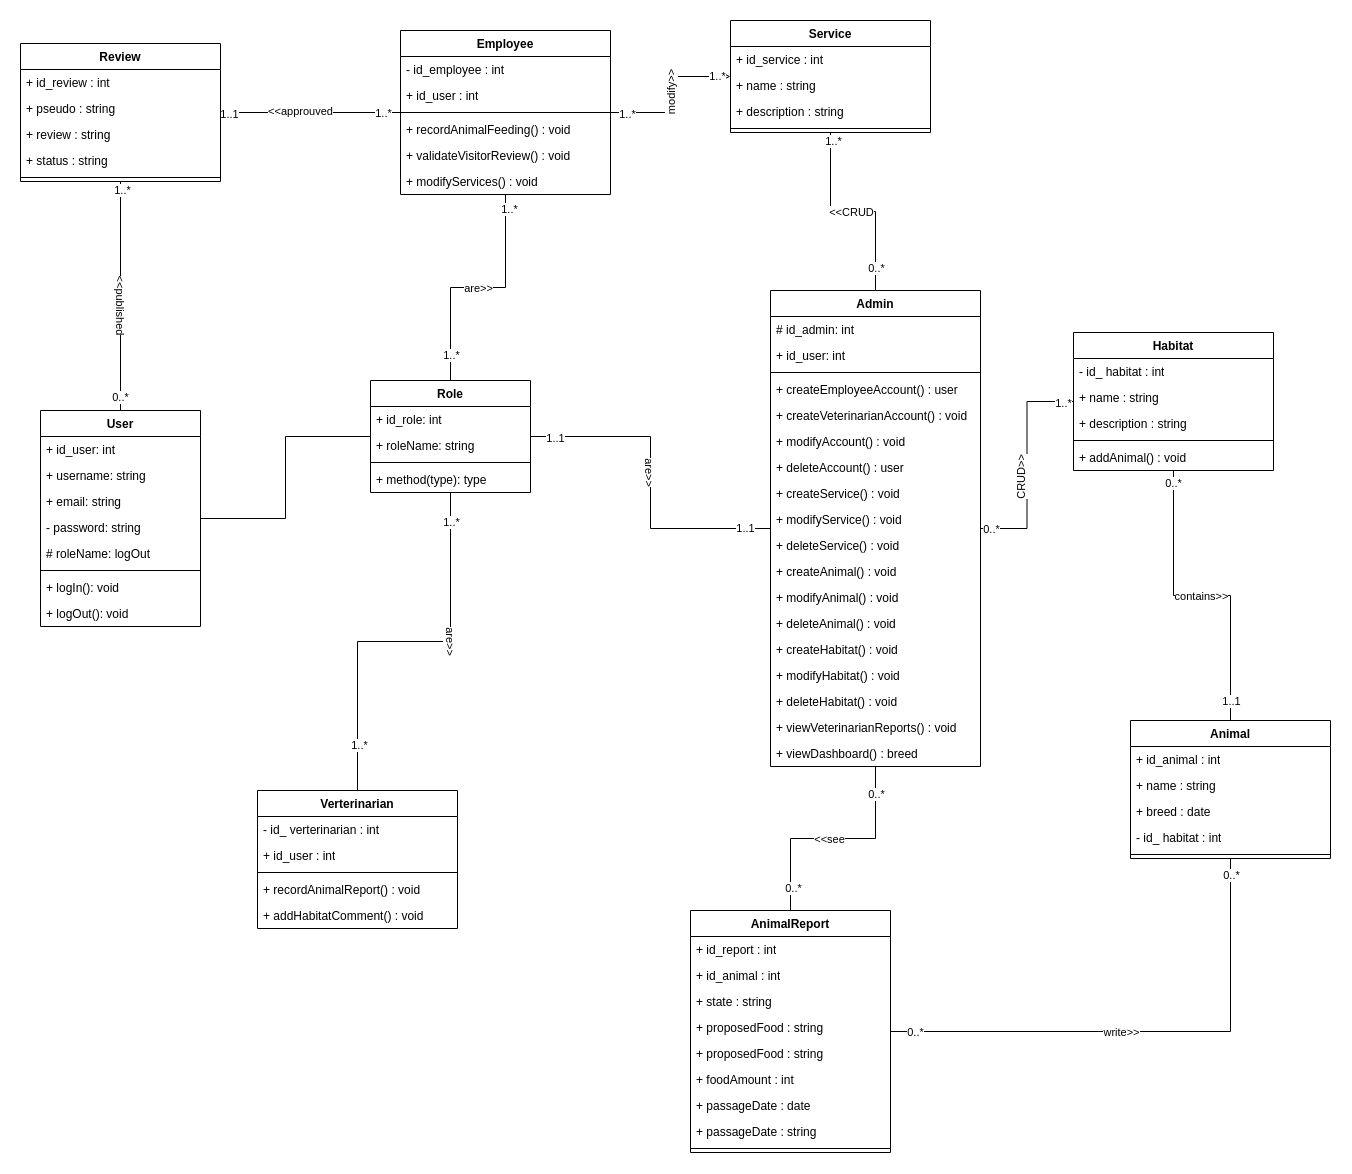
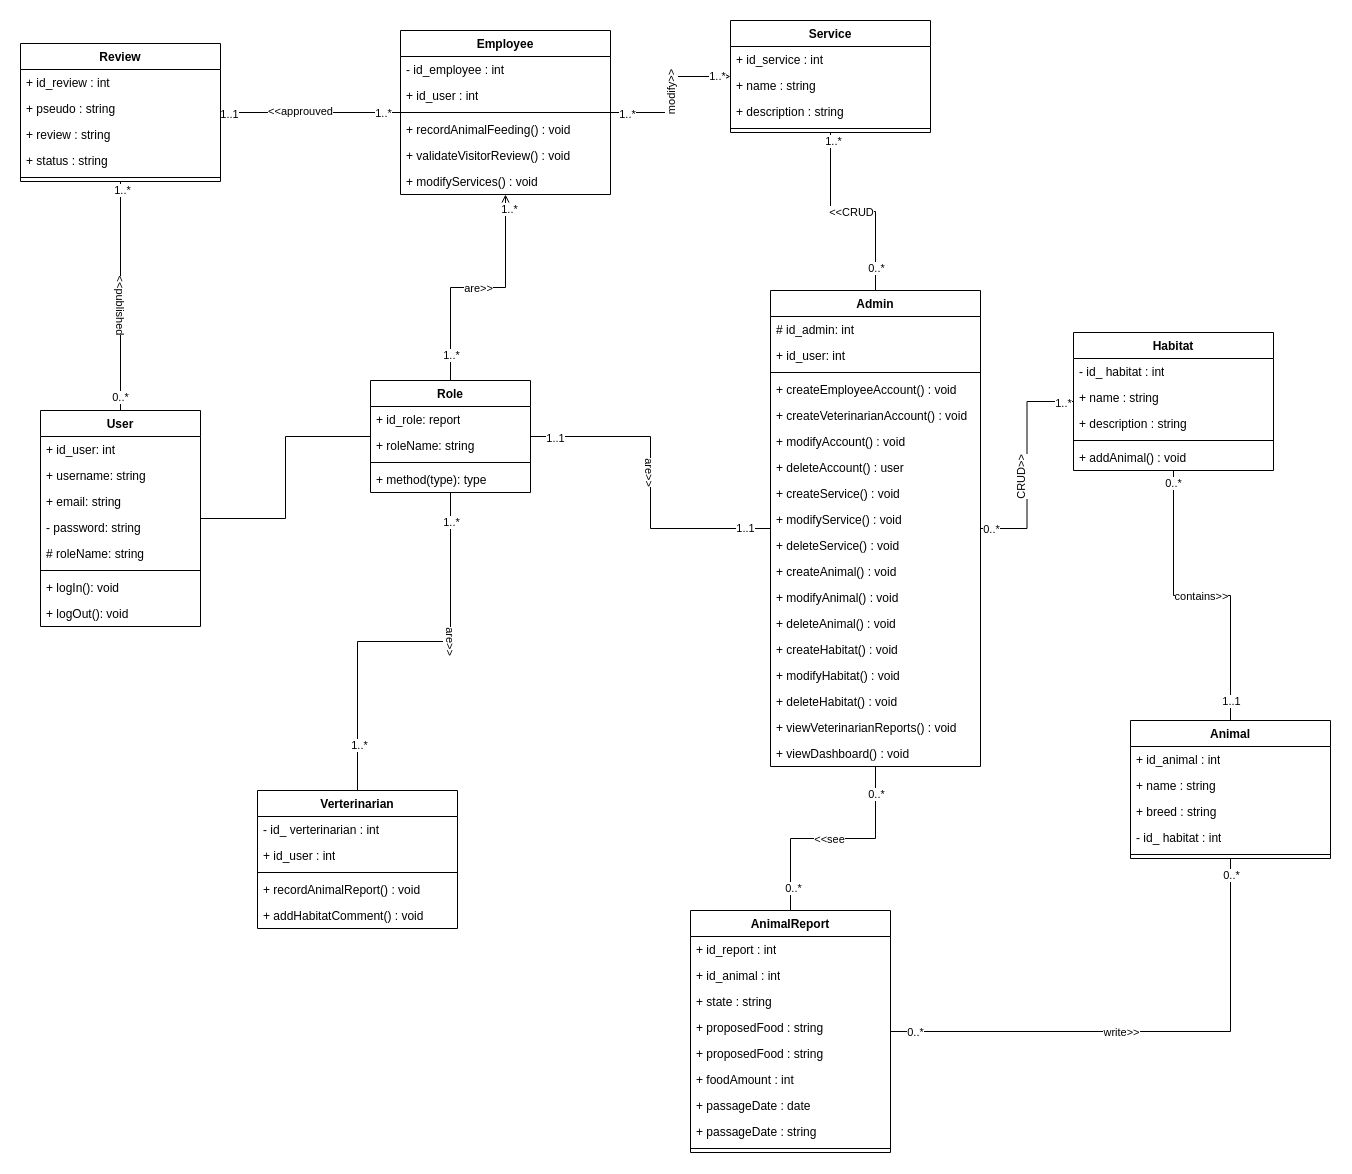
edge "Employee" -- "Role": arrowhead none -> open
node "+ createEmployeeAccount() : user": label "+ createEmployeeAccount() : user" -> "+ createEmployeeAccount() : void"
node "+ id_role: int": label "+ id_role: int" -> "+ id_role: report"
node "# roleName: logOut": label "# roleName: logOut" -> "# roleName: string"
node "+ viewDashboard() : breed": label "+ viewDashboard() : breed" -> "+ viewDashboard() : void"
node "+ breed : date": label "+ breed : date" -> "+ breed : string"
